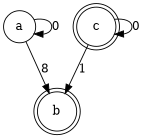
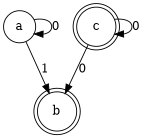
edge "a" -> "b": label "8" -> "1"
edge "c" -> "b": label "1" -> "0"
